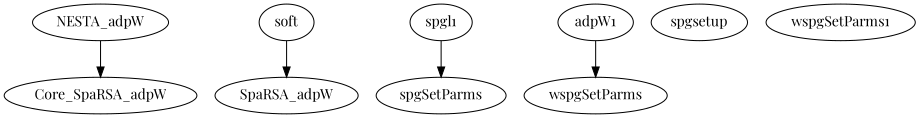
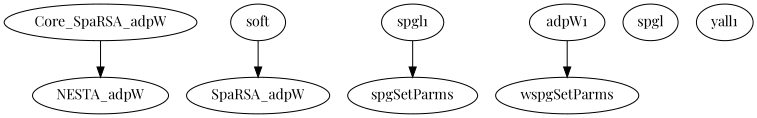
node "spgsetup": label "spgsetup" -> "spgl"
node "wspgSetParms1": label "wspgSetParms1" -> "yall1"
edge "NESTA_adpW" -> "Core_SpaRSA_adpW": reversed
